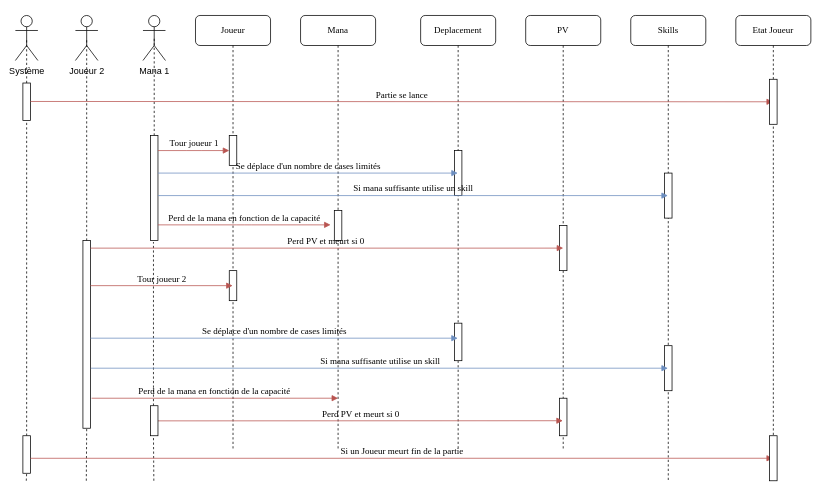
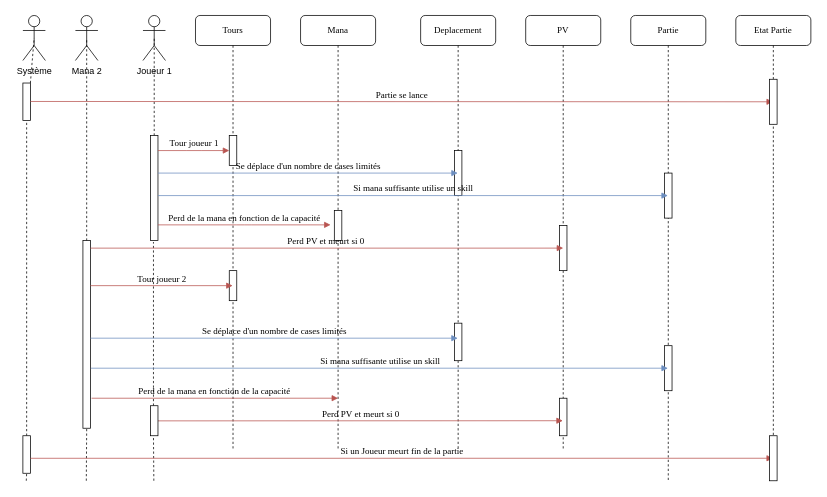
node "Joueur": label "Joueur" -> "Tours"
node "Skills": label "Skills" -> "Partie"
node "Etat Joueur": label "Etat Joueur" -> "Etat Partie"
node "Système": moved (27, 38) -> (34, 38)
node "Joueur 2": label "Joueur 2" -> "Mana 2"
node "Mana 1": label "Mana 1" -> "Joueur 1"
